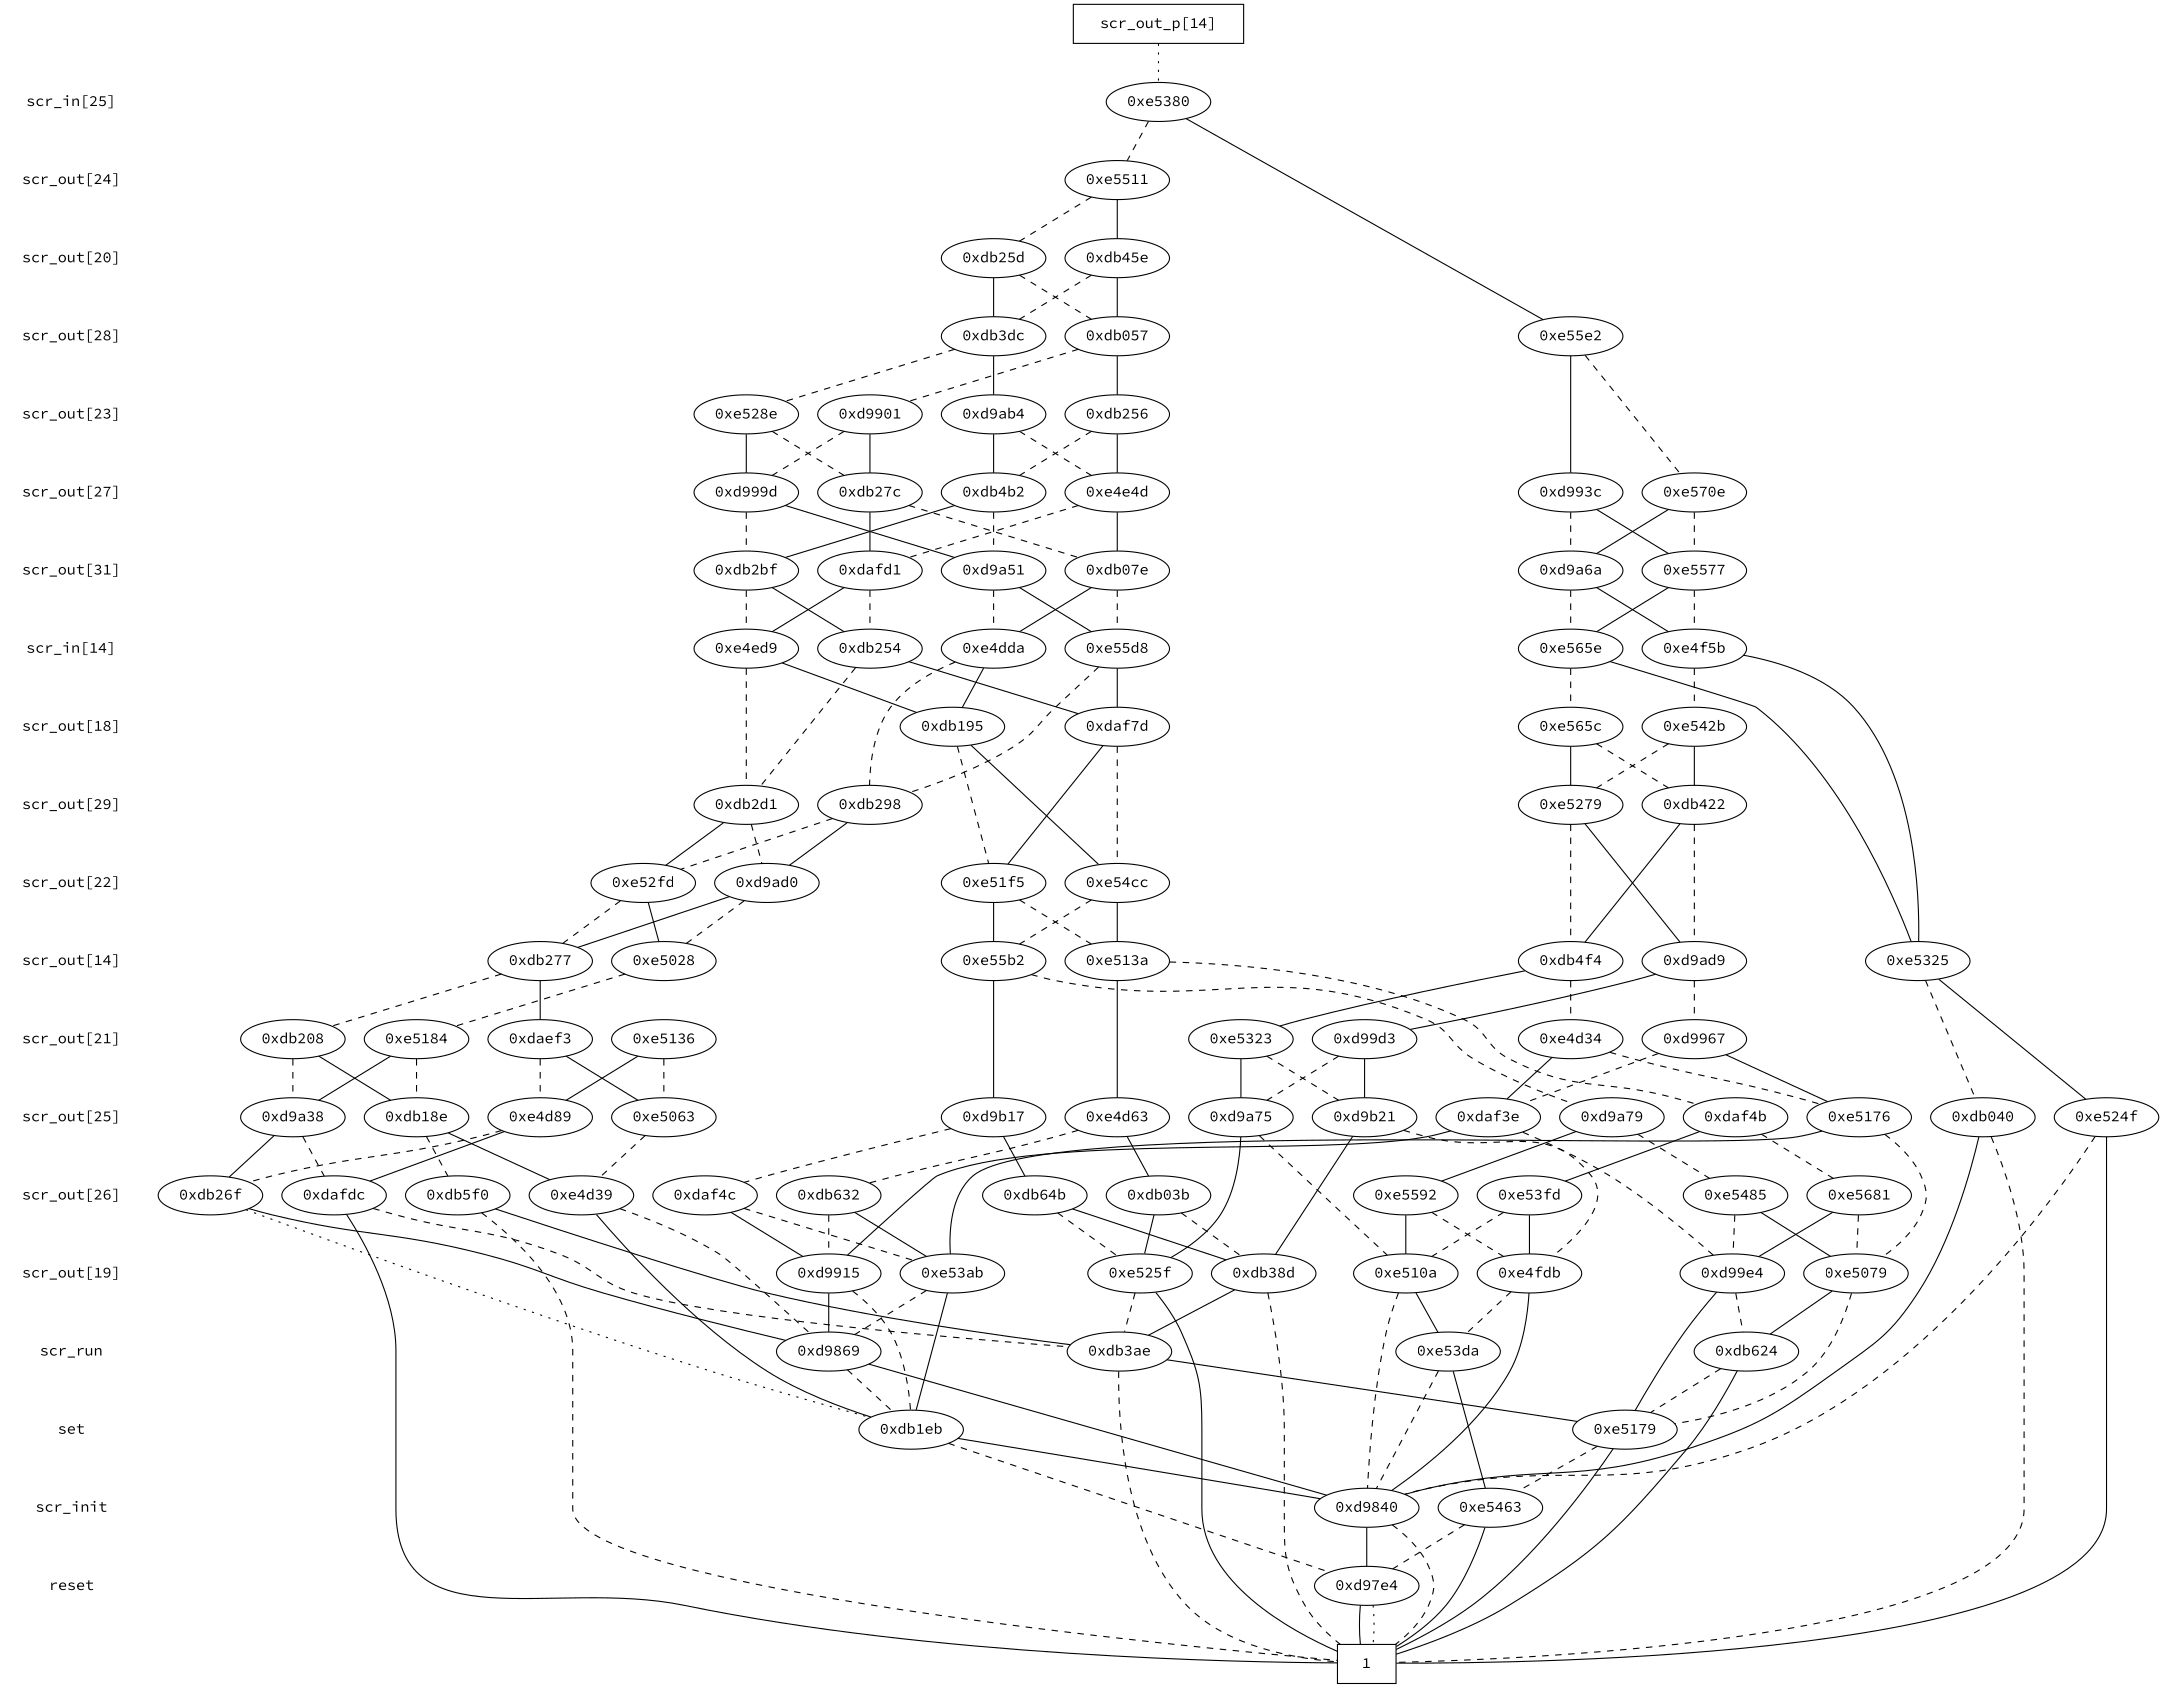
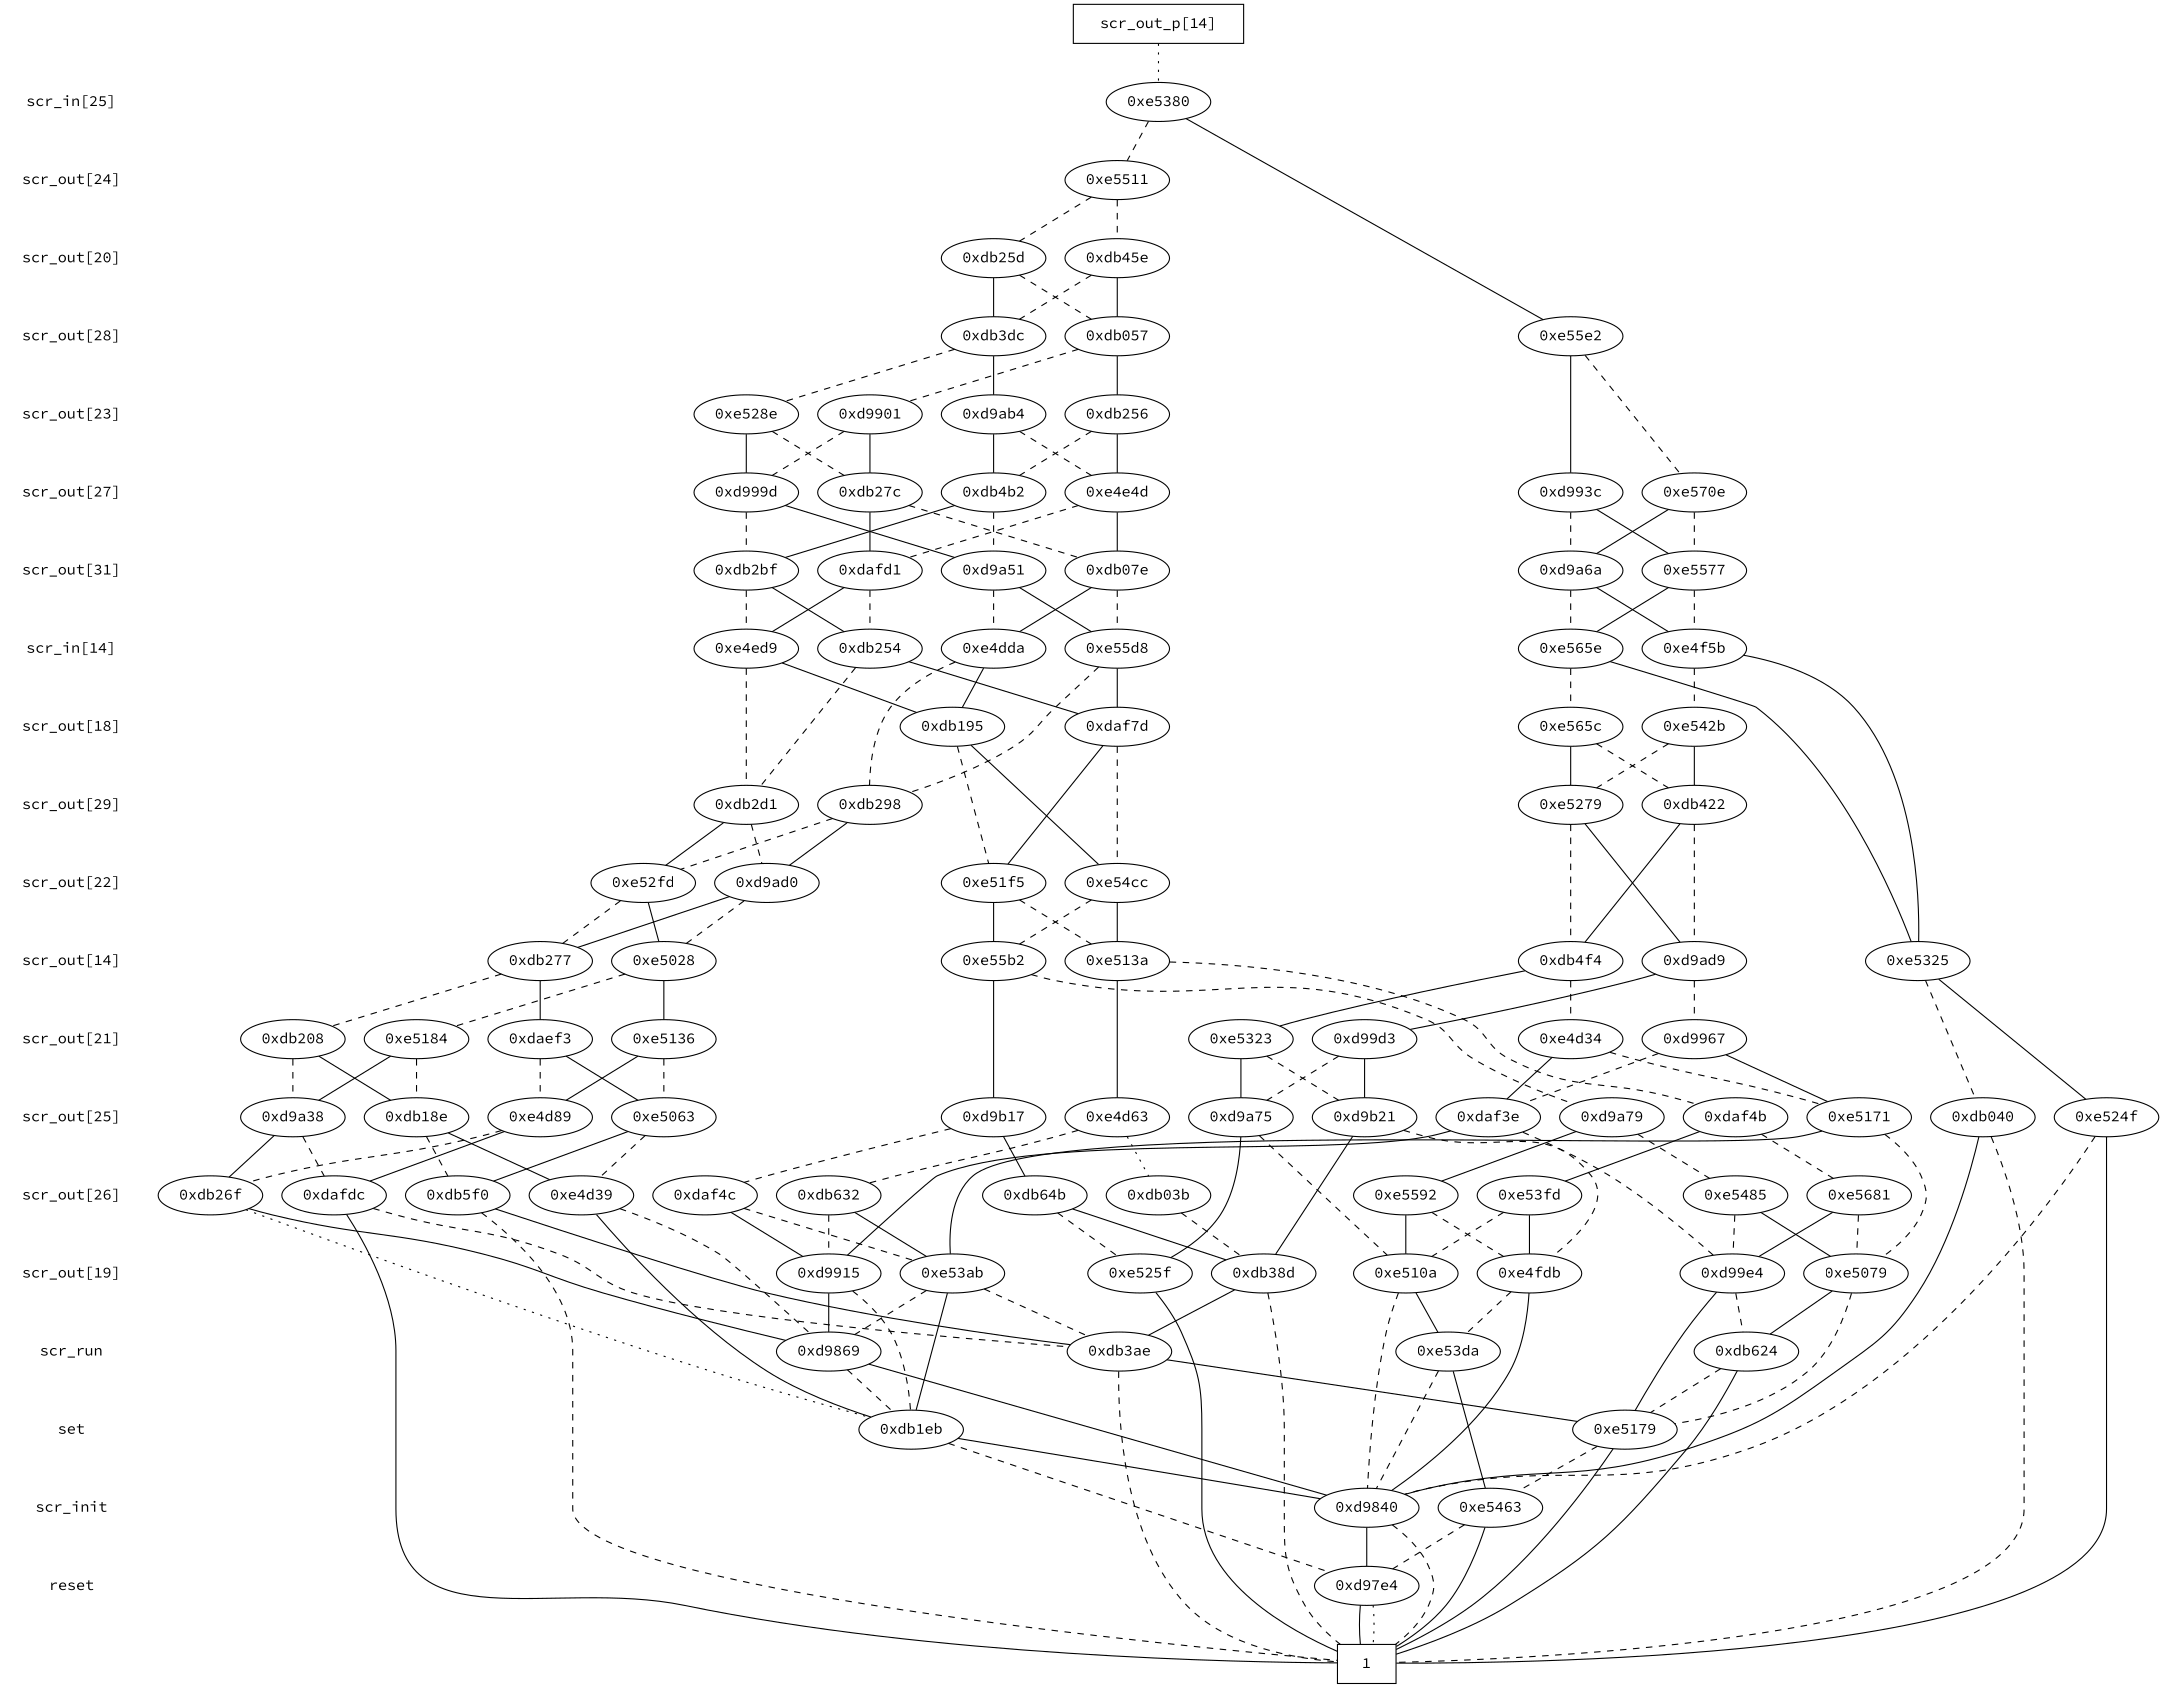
edge "0xe5511" -- "0xdb45e": style solid -> dashed
edge "0xe5028" -- "0xe5136": added
node "0xe5176": label "0xe5176" -> "0xe5171"
edge "0xe5063" -- "0xdb5f0": added
edge "0xe4d63" -- "0xdb03b": style solid -> dotted
edge "0xdb03b" -- "0xe525f": removed
edge "0xe525f" -- "0xdb3ae": now "0xe53ab" -- "0xdb3ae"
